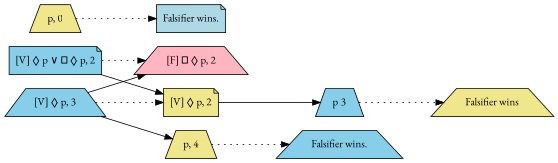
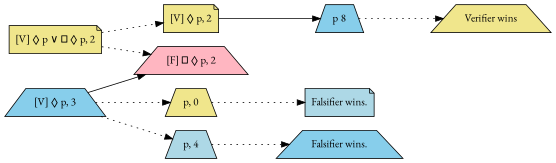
node "[V] ◇ p ∨ □ ◇ p, 2": fillcolor skyblue -> khaki
edge "[V] ◇ p ∨ □ ◇ p, 2" -> "[V] ◇ p, 2": style solid -> dotted
edge "[V] ◇ p, 3" -> "[V] ◇ p, 2": now "[V] ◇ p, 3" -> "p, 0"
node "p 3": label "p 3" -> "p 8"
node "Falsifier wins": label "Falsifier wins" -> "Verifier wins"
edge "[V] ◇ p, 3" -> "p, 4": style solid -> dotted
node "p, 4": fillcolor khaki -> lightblue
